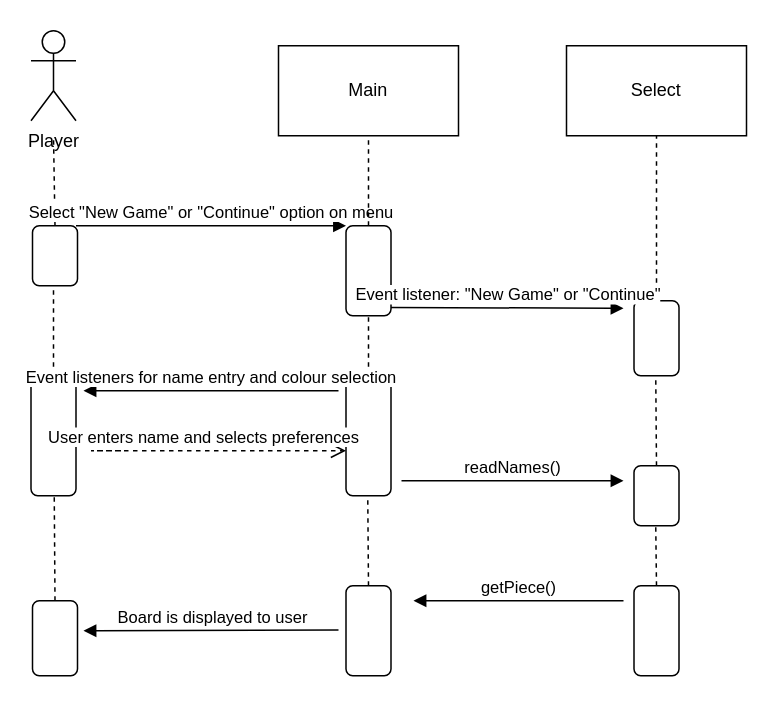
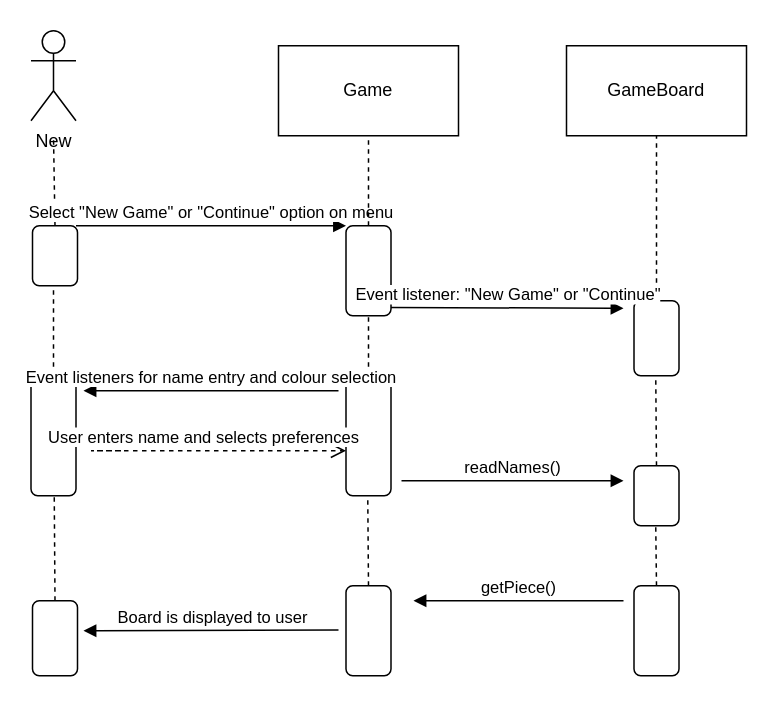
node "Main": label "Main" -> "Game"
node "Select": label "Select" -> "GameBoard"
node "Player": label "Player" -> "New"
